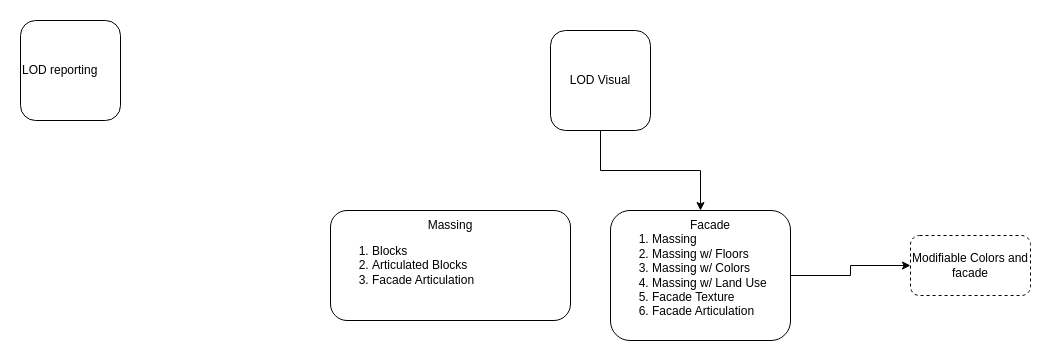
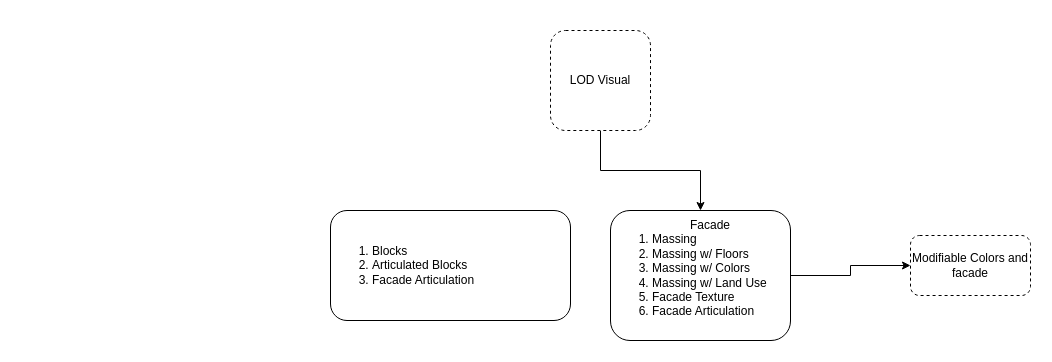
node "LOD reporting": removed
node "LOD Visual": style solid -> dashed
node "Massing": removed
